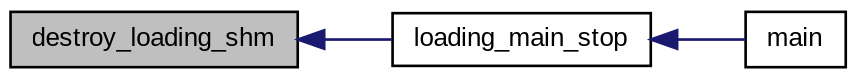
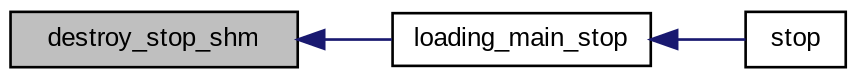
node "destroy_loading_shm": label "destroy_loading_shm" -> "destroy_stop_shm"
node "main": label "main" -> "stop"
